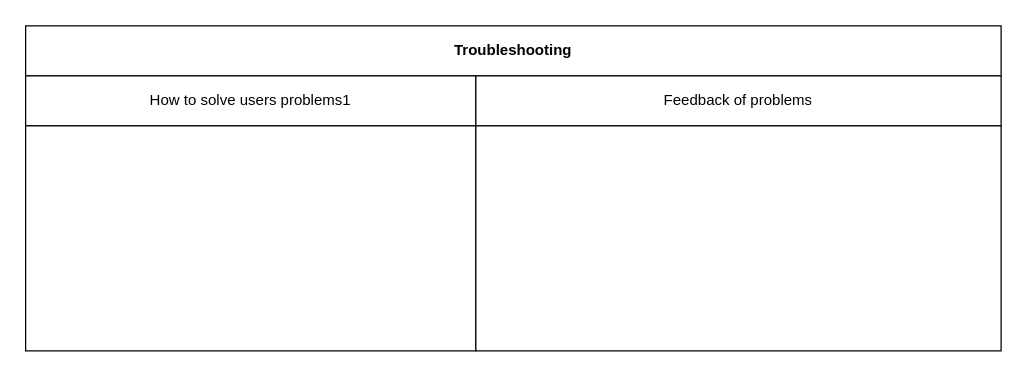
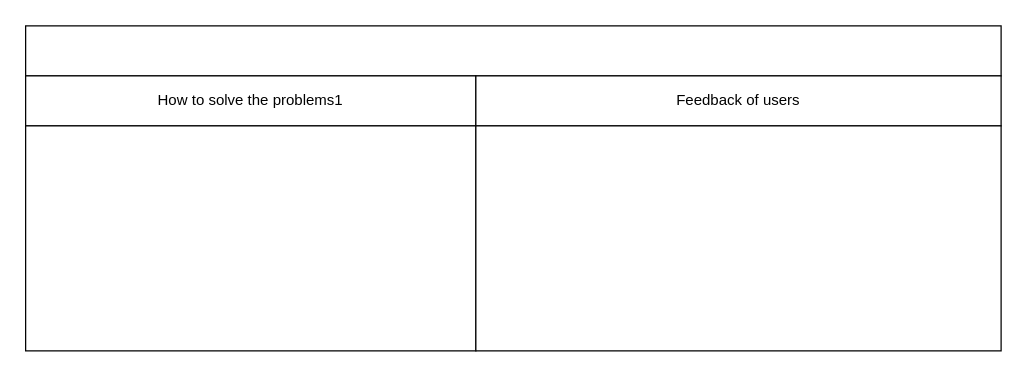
node "Troubleshooting": removed
node "How to solve users problems1": label "How to solve users problems1" -> "How to solve the problems1"
node "Feedback of problems": label "Feedback of problems" -> "Feedback of users"
